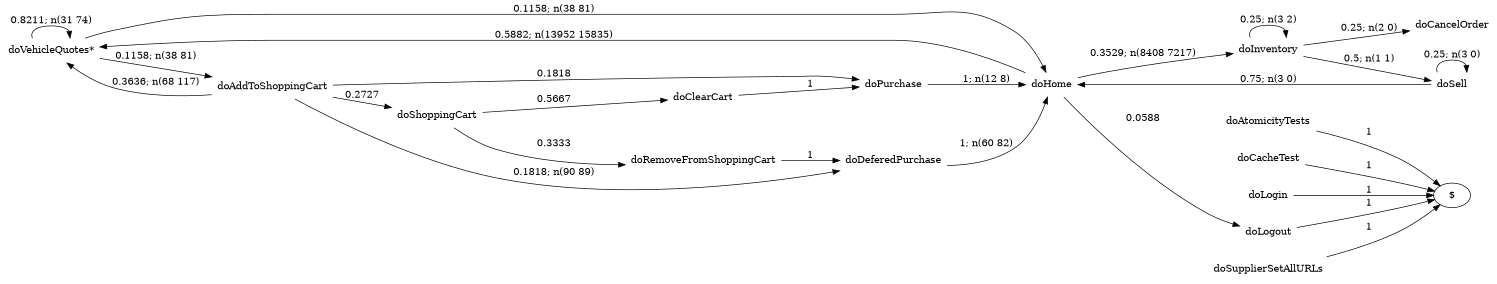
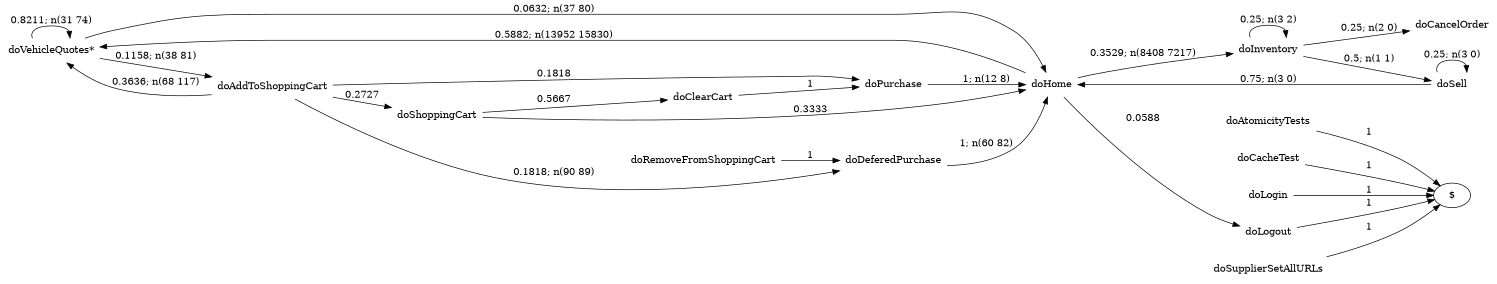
edge "doVehicleQuotes*" -> "doHome": label "0.1158; n(38 81)" -> "0.0632; n(37 80)"
edge "doHome" -> "doVehicleQuotes*": label "0.5882; n(13952 15835)" -> "0.5882; n(13952 15830)"
edge "doShoppingCart" -> "doRemoveFromShoppingCart": now "doShoppingCart" -> "doHome"
